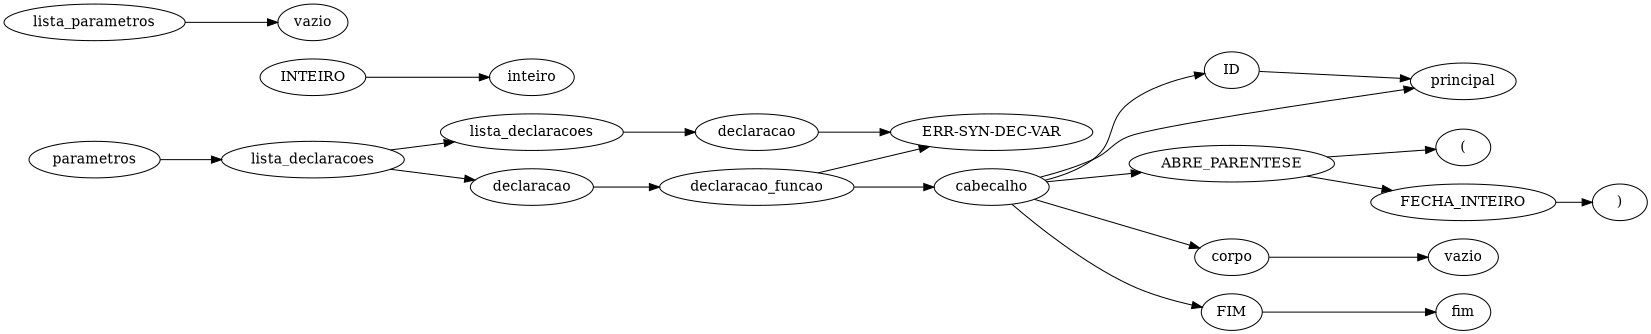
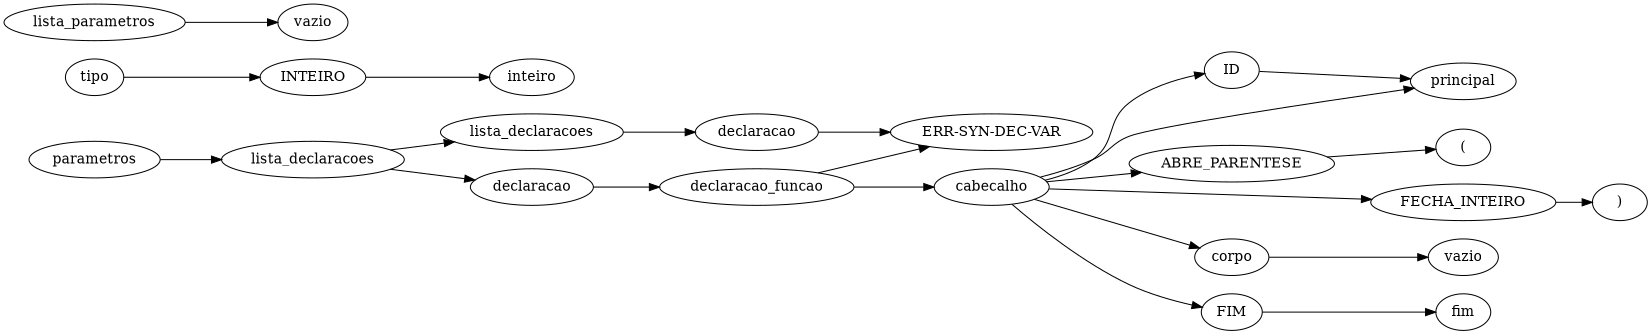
node "tipo": added
edge "ABRE_PARENTESE" -> "FECHA_INTEIRO": now "cabecalho" -> "FECHA_INTEIRO"
